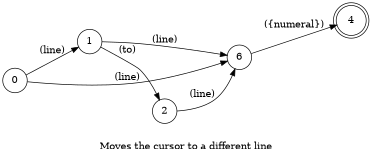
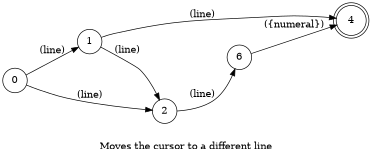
edge "1" -> "6": now "1" -> "4"
edge "1" -> "2": label "(to)" -> "(line)"
edge "0" -> "6": now "0" -> "2"
